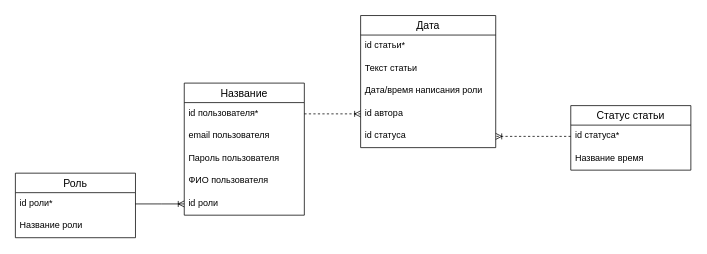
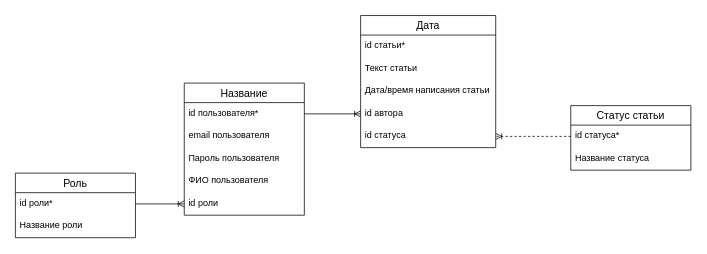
node "Дата/время написания роли": label "Дата/время написания роли" -> "Дата/время написания статьи"
edge "id пользователя*" -> "id автора": style dashed -> solid
node "Название время": label "Название время" -> "Название статуса"
